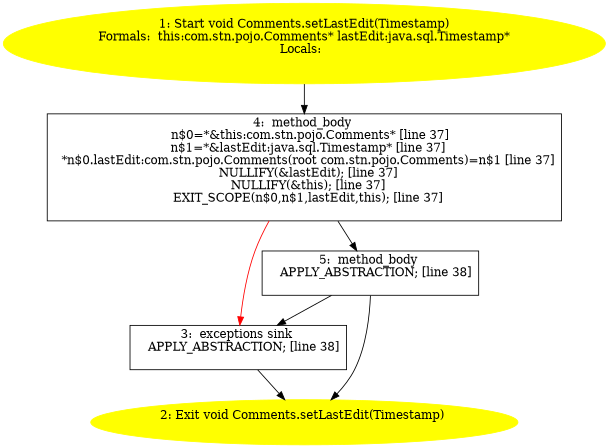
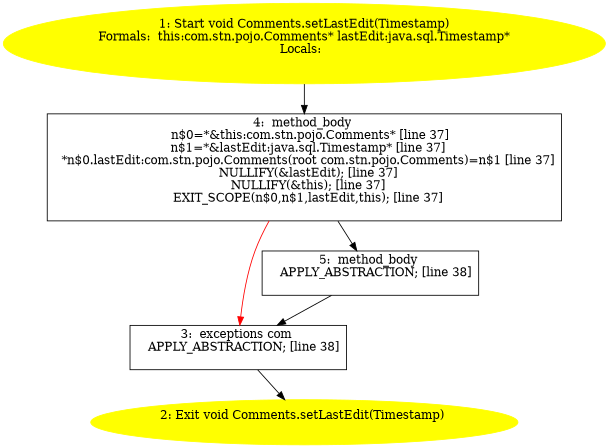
node "3:  exceptions sink APPLY_ABSTRACTION; [line 38]": label "3:  exceptions sink APPLY_ABSTRACTION; [line 38]" -> "3:  exceptions com APPLY_ABSTRACTION; [line 38]"
edge "5:  method_body APPLY_ABSTRACTION; [line 38]" -> "2: Exit void Comments.setLastEdit(Timestamp)": removed
